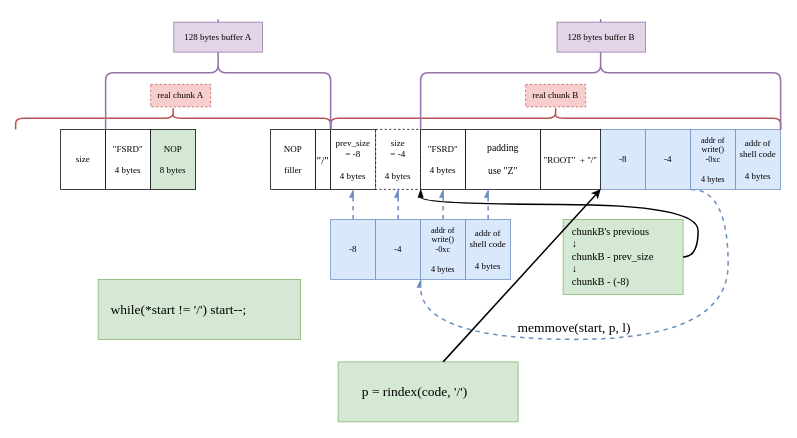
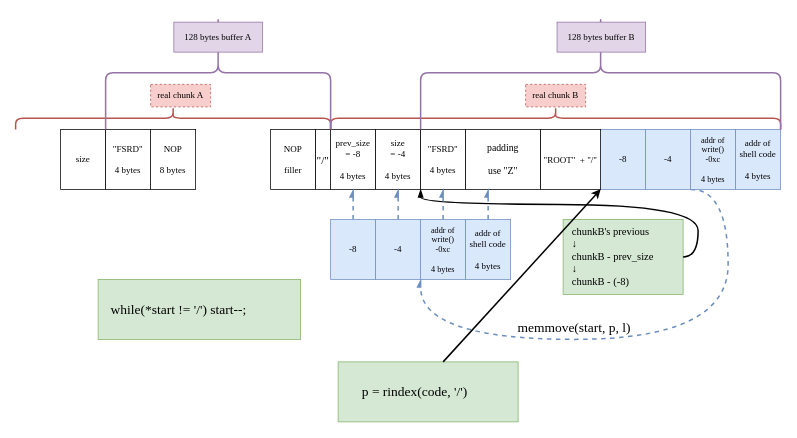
node "NOP 8 bytes": fillcolor #d5e8d4 -> #ffffff
node "size = -4 4 bytes": style dashed -> solid
